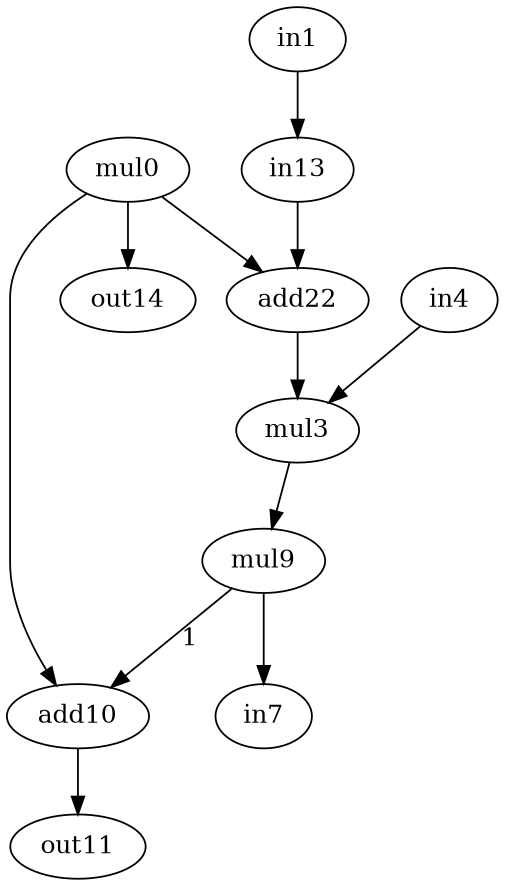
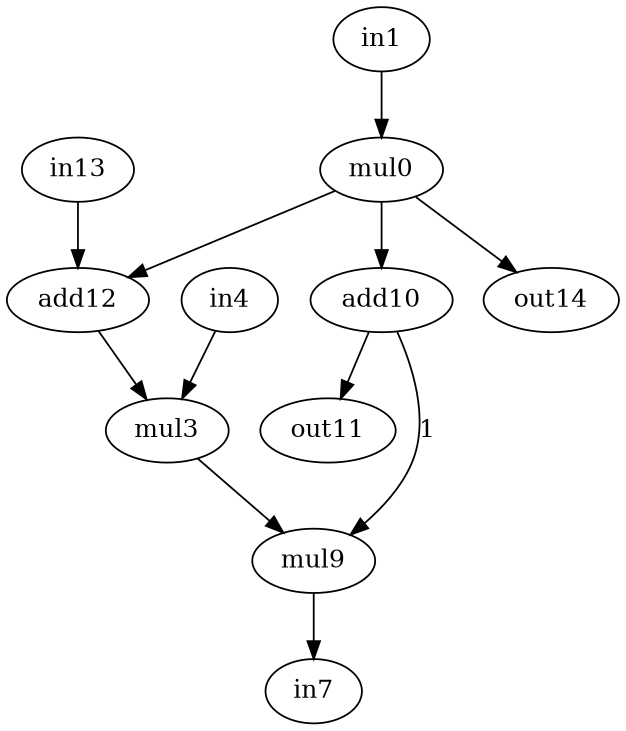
edge "in1" -> "in13": now "in1" -> "mul0"
node "add22": label "add22" -> "add12"
edge "mul9" -> "add10": reversed
